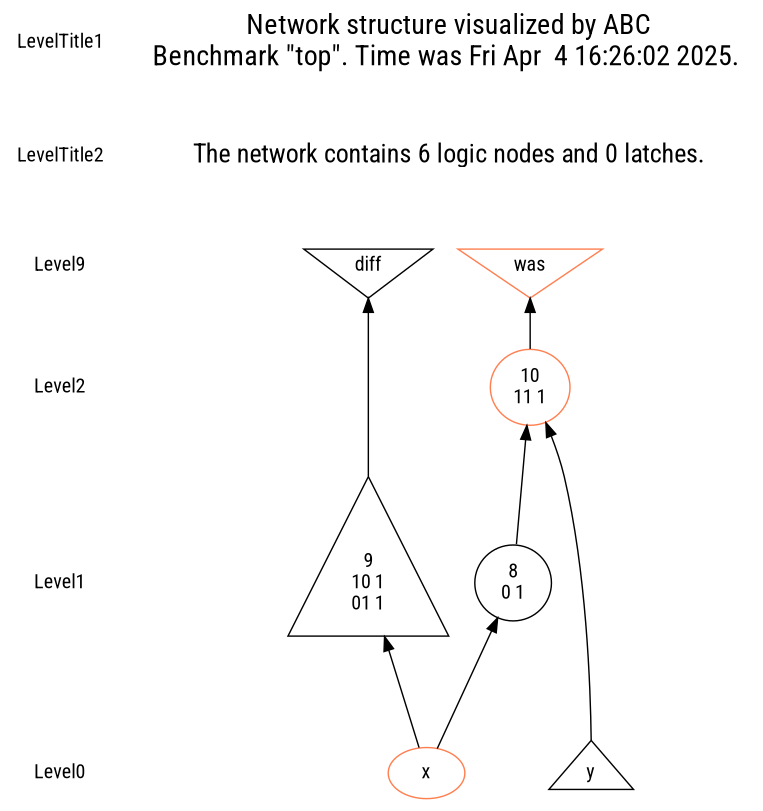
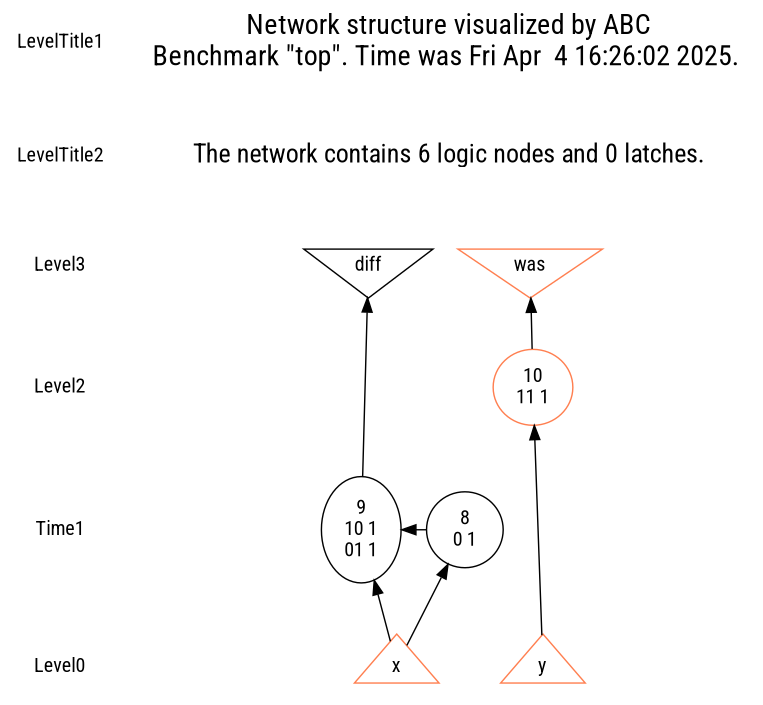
node "Level9": label "Level9" -> "Level3"
edge "8 0 1" -> "10 11 1": now "8 0 1" -> "9 10 1 01 1"
node "Level1": label "Level1" -> "Time1"
node "9 10 1 01 1": shape triangle -> ellipse
node "x": shape ellipse -> triangle
node "y": color black -> coral
